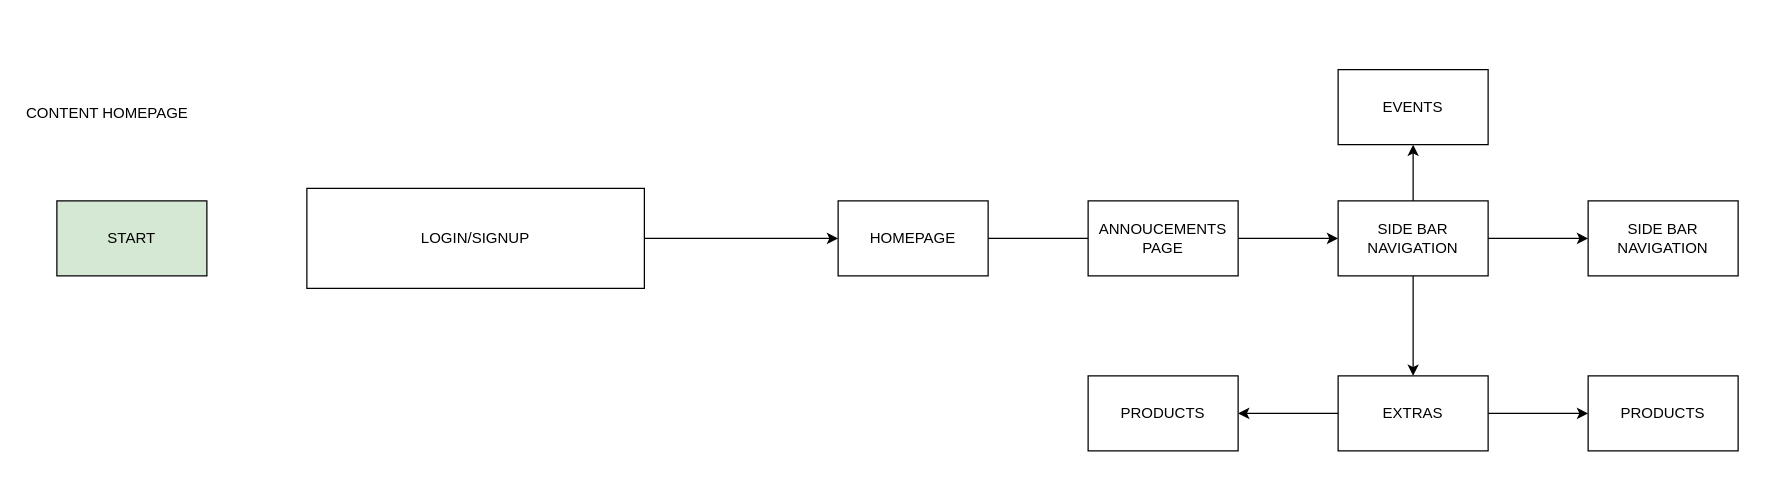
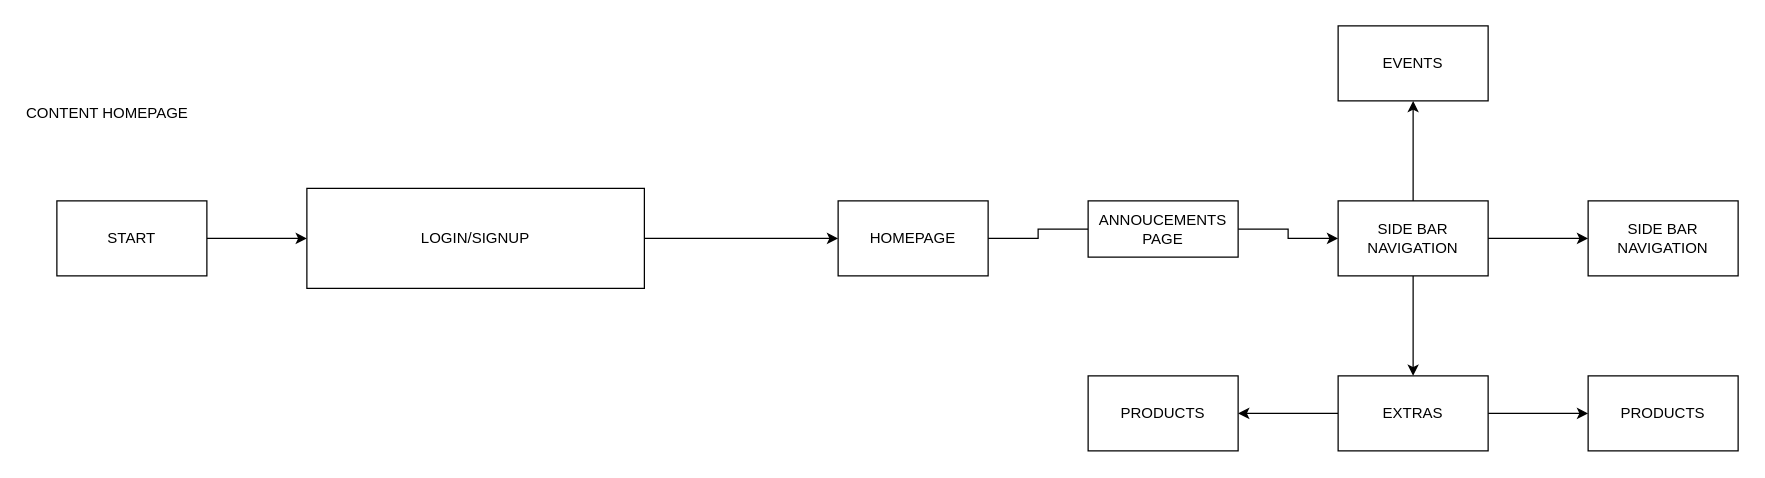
node "EVENTS": moved (1413, 107) -> (1413, 63)
node "START": fillcolor #d5e8d4 -> #ffffff
edge "START" -> "LOGIN/SIGNUP": added
node "ANNOUCEMENTS PAGE": size 150x75 -> 150x56
